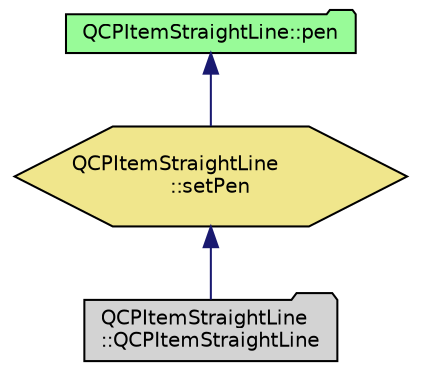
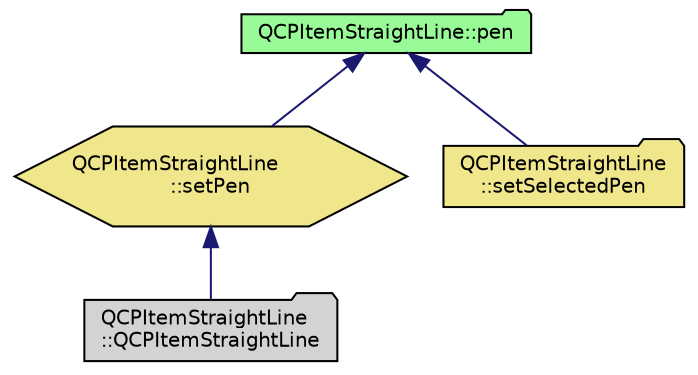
node "QCPItemStraightLine ::setSelectedPen": added
